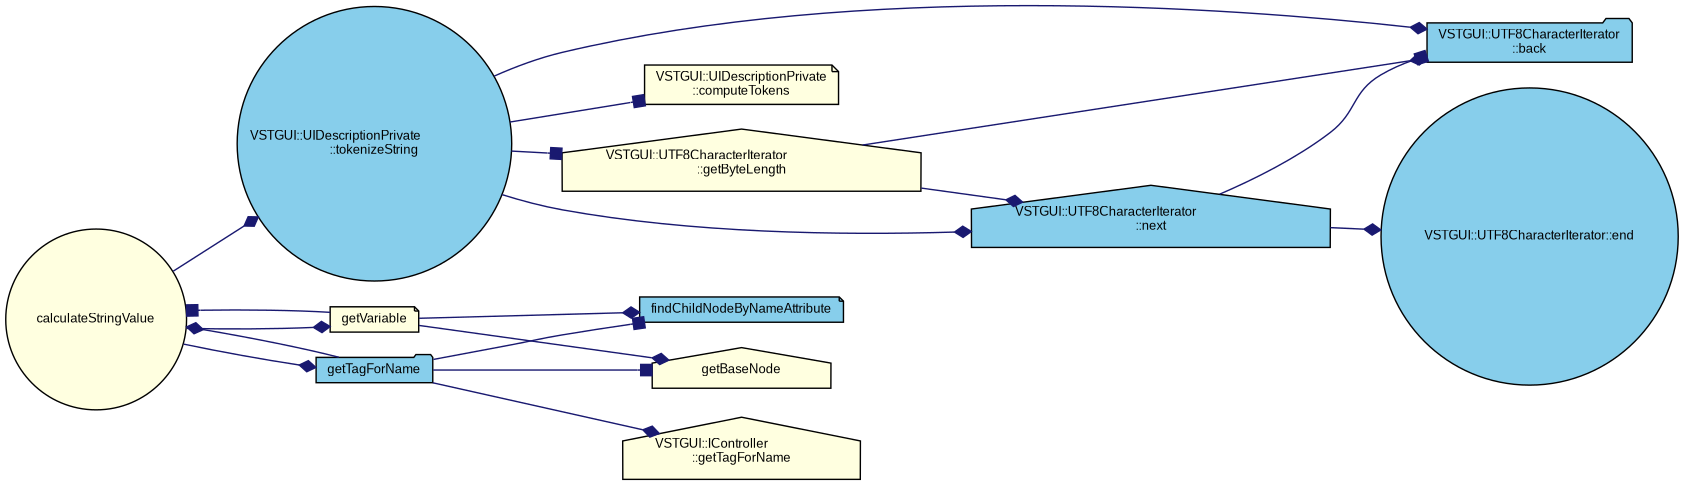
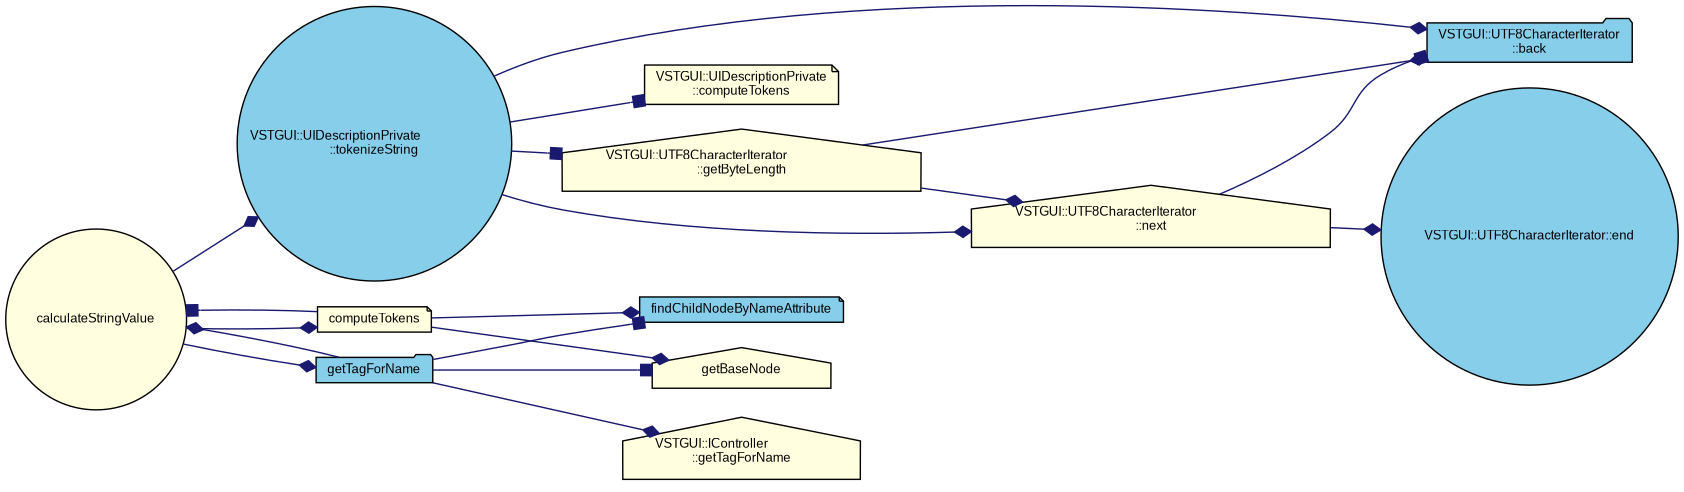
node "VSTGUI::UTF8CharacterIterator ::next": fillcolor skyblue -> lightyellow
node "getVariable": label "getVariable" -> "computeTokens"
